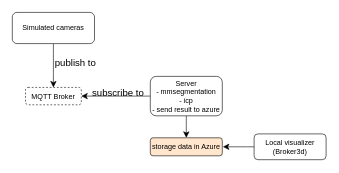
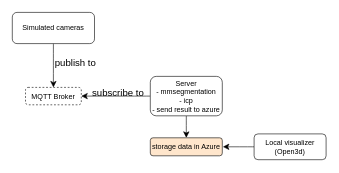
node "Local visualizer (Broker3d)": label "Local visualizer (Broker3d)" -> "Local visualizer (Open3d)"
